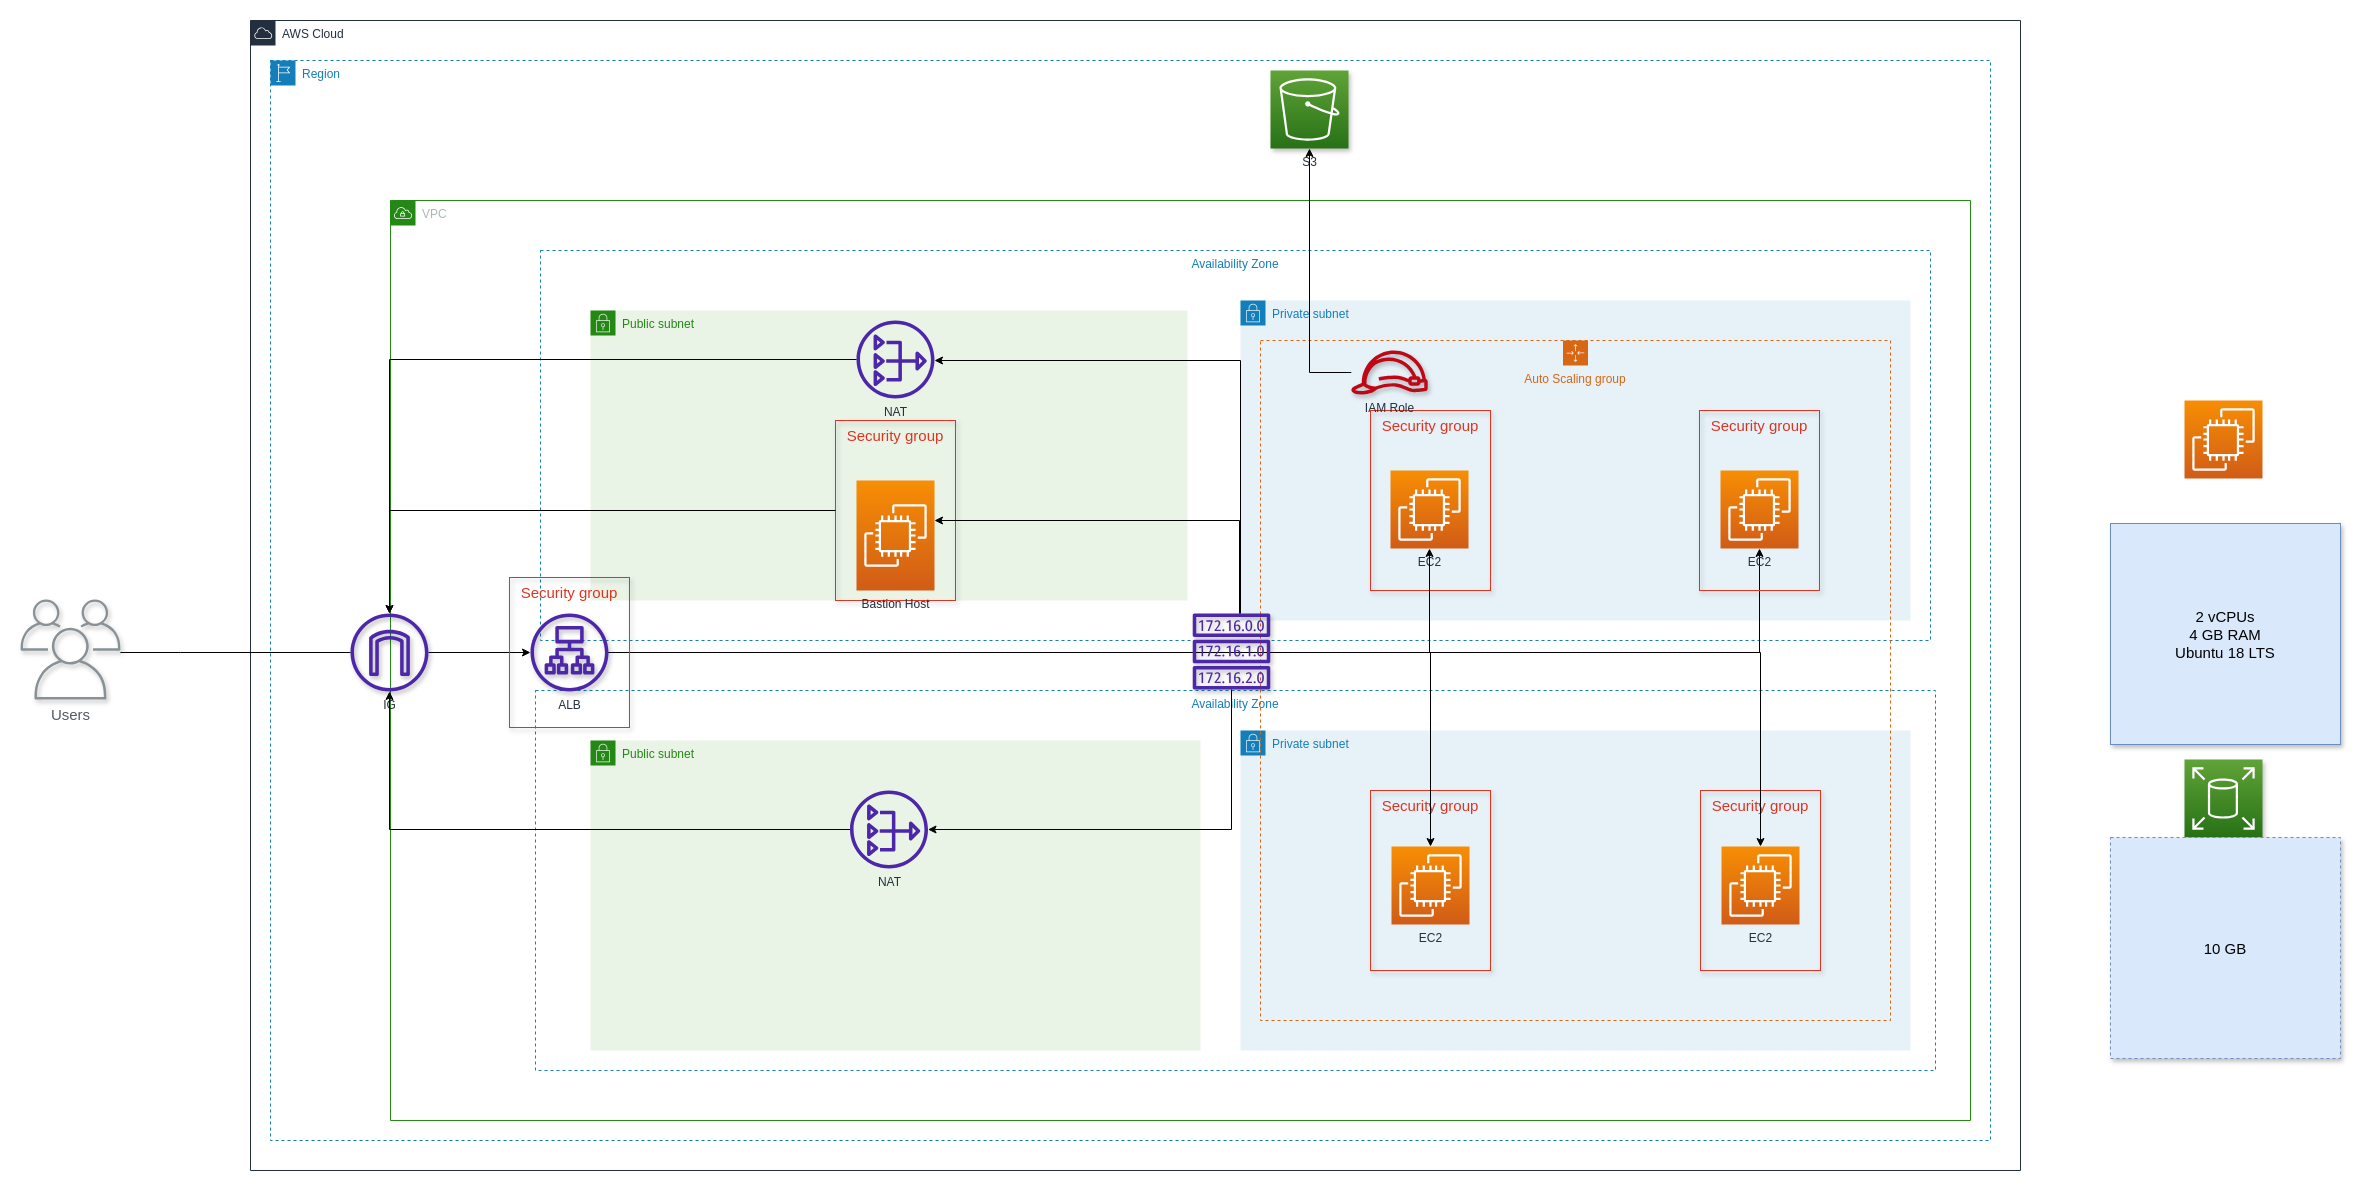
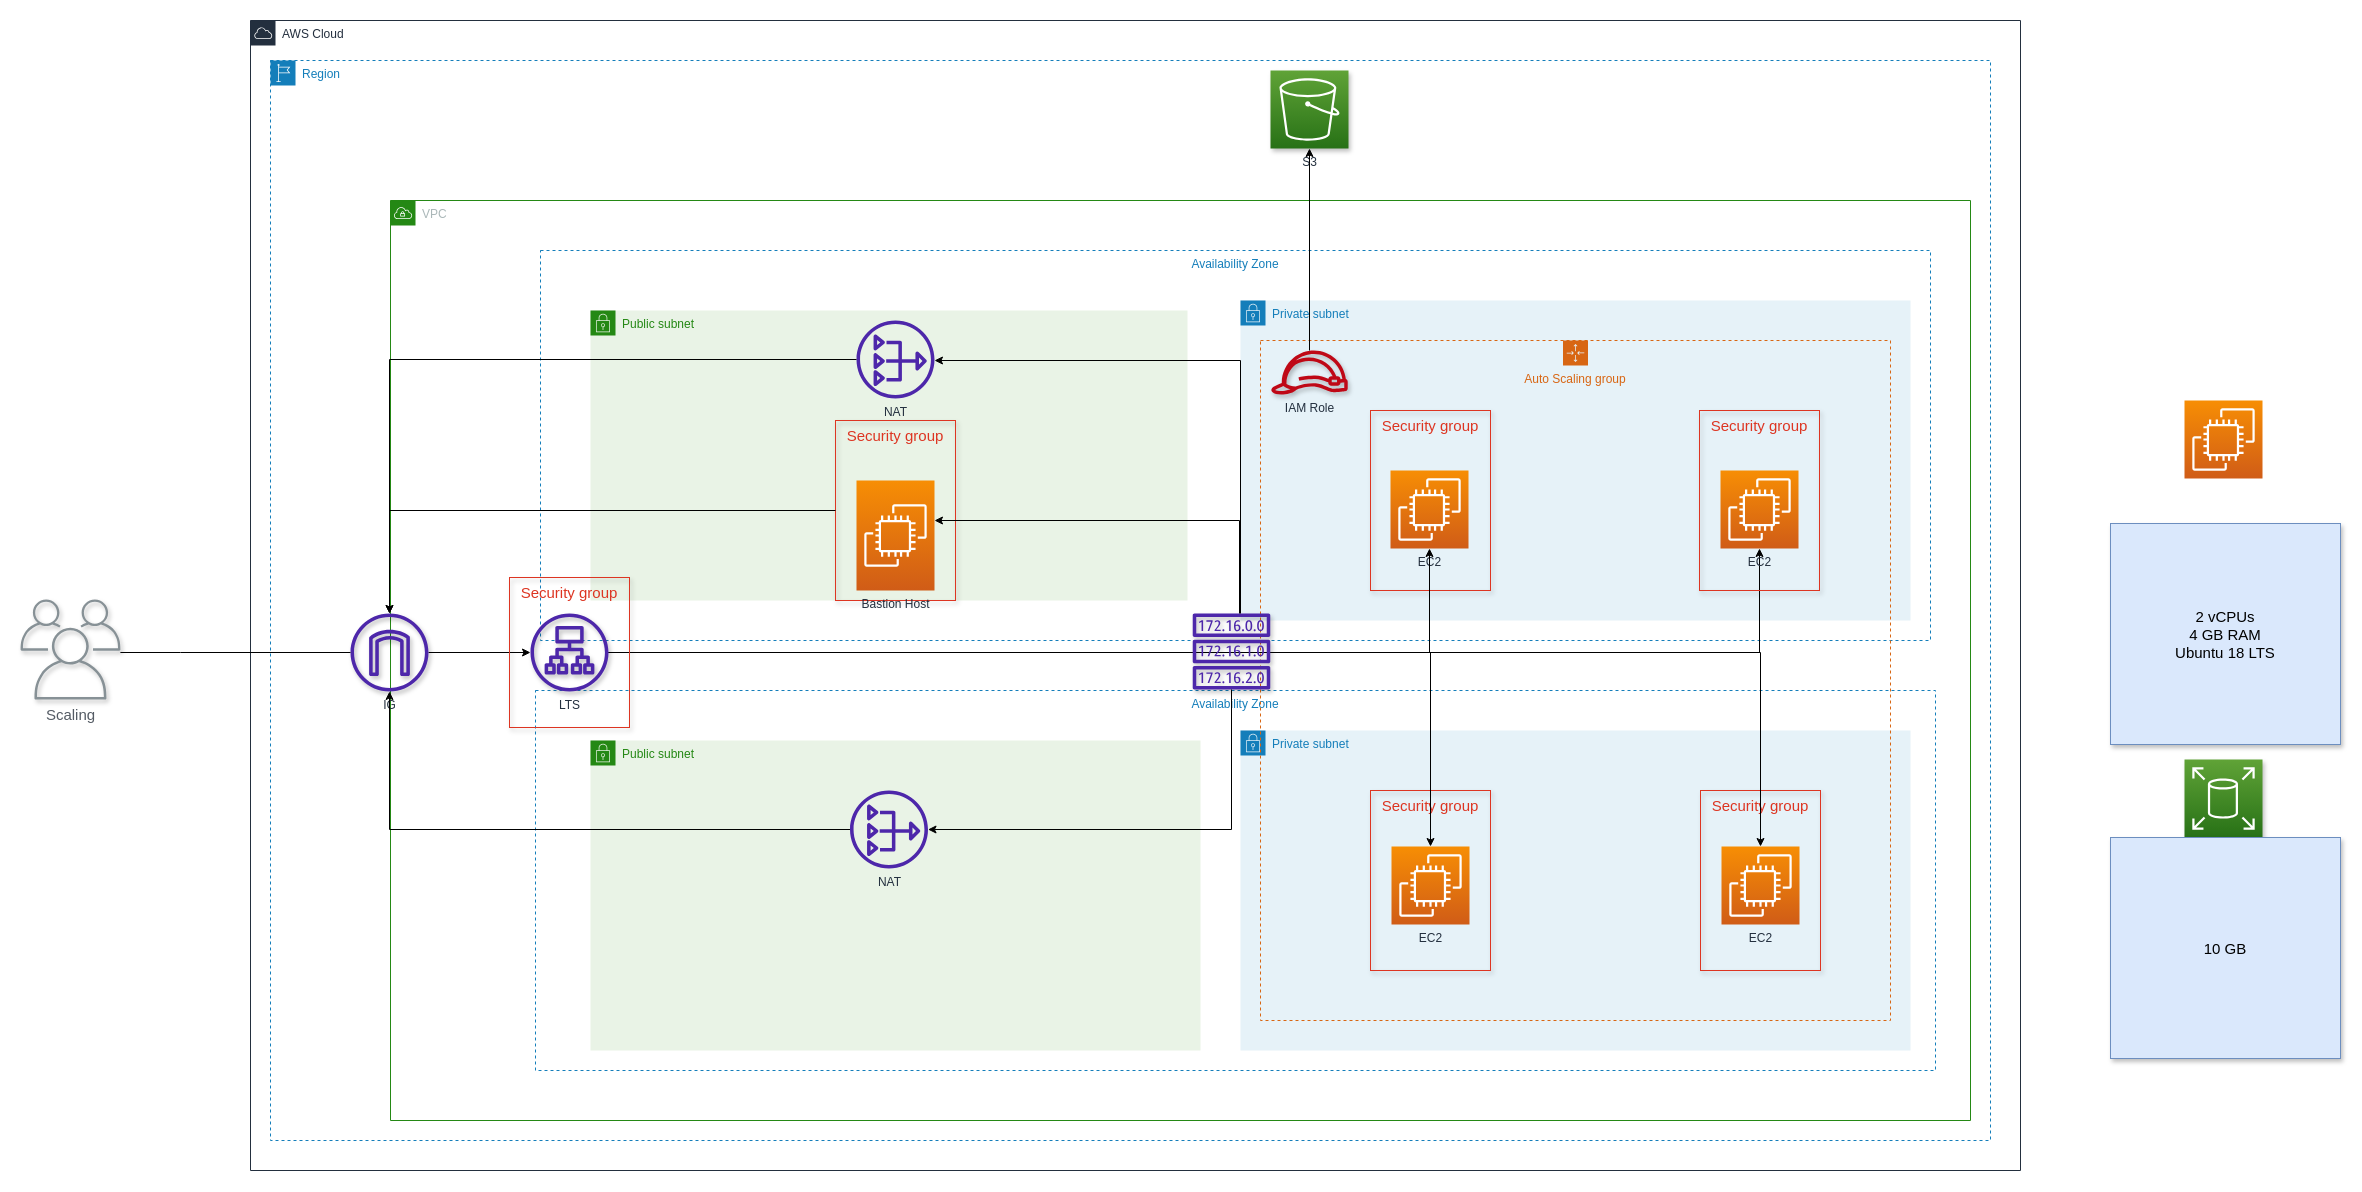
node "IAM Role": moved (1390, 373) -> (1310, 373)
node "ALB": label "ALB" -> "LTS"
node "Users": label "Users" -> "Scaling"
node "10 GB": style dashed -> solid
